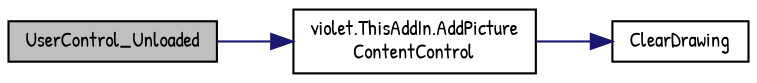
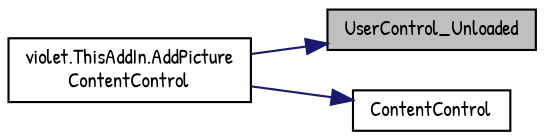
edge "UserControl_Unloaded" -> "violet.ThisAddIn.AddPicture ContentControl": reversed
node "ClearDrawing": label "ClearDrawing" -> "ContentControl"
